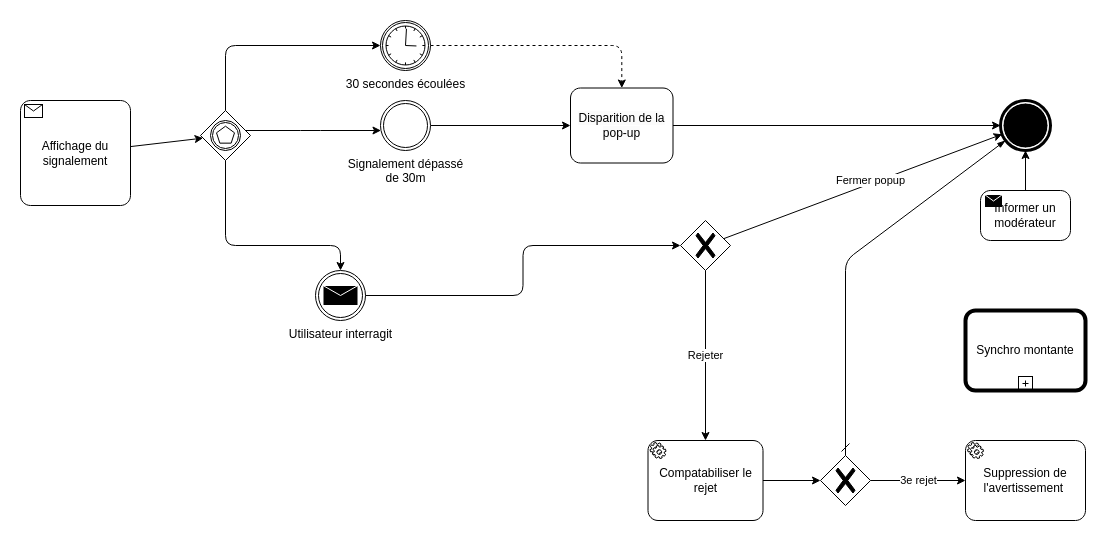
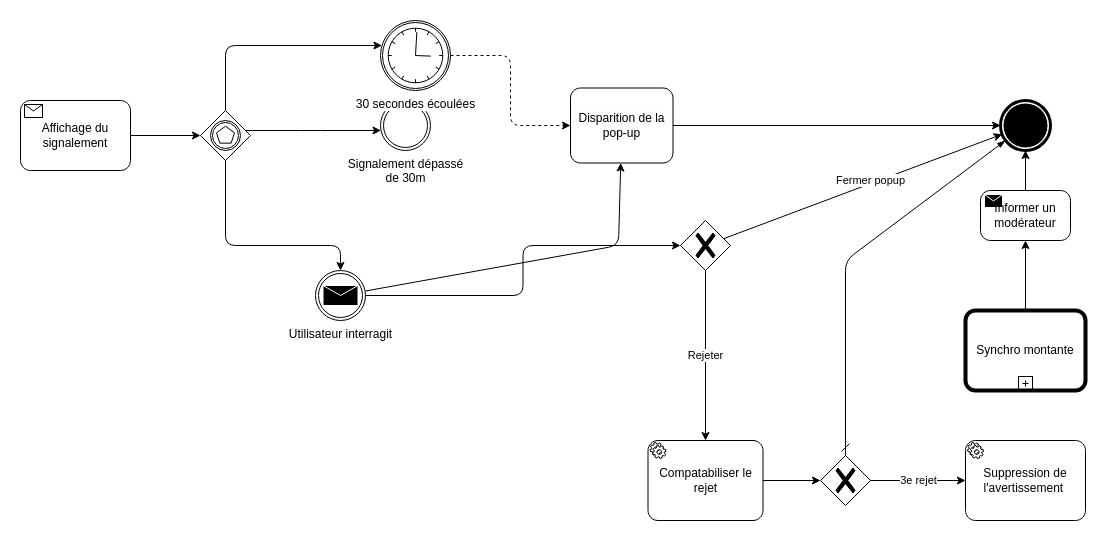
node "30 secondes écoulées": size 50x50 -> 70x70
edge "Signalement dépassé de 30m" -> "Disparition de lapop-up": removed
node "Affichage du signalement": size 110x105 -> 110x70
edge "Utilisateur interragit" -> "Disparition de lapop-up": added
edge "Synchro montante" -> "Informer un modérateur": added
